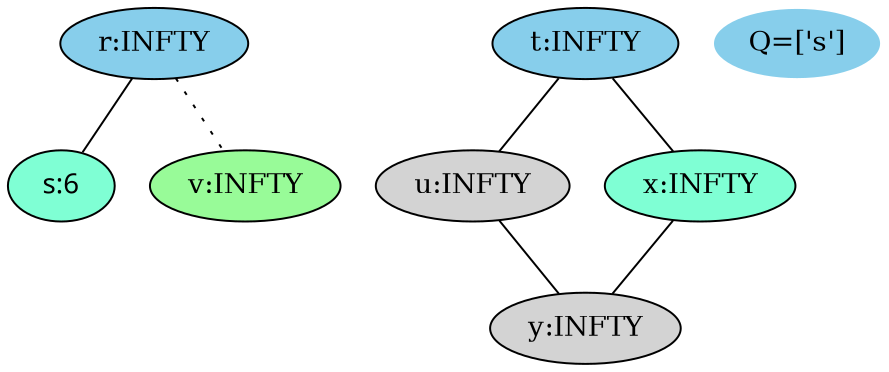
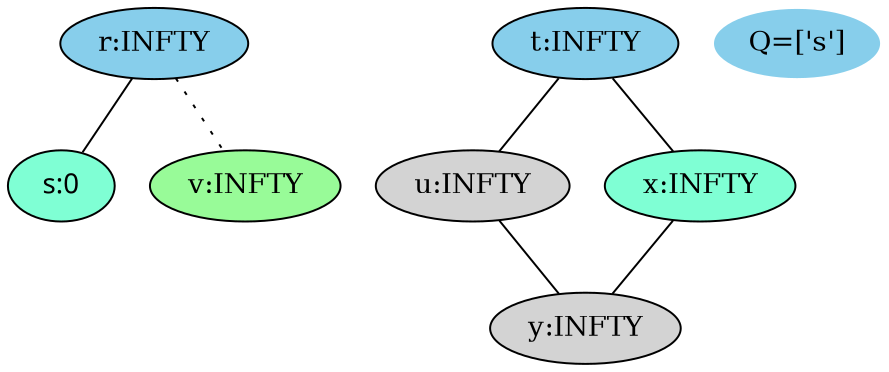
node "s:6": label "s:6" -> "s:0"
